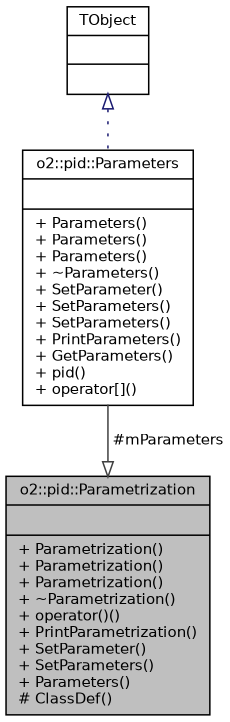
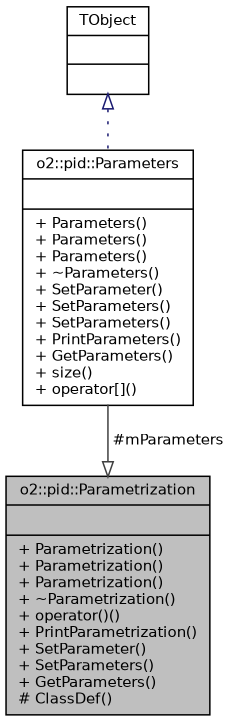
node "o2::pid::Parameters": text "+ pid()" -> "+ size()"
node "o2::pid::Parametrization": text "+ Parameters()" -> "+ GetParameters()"
